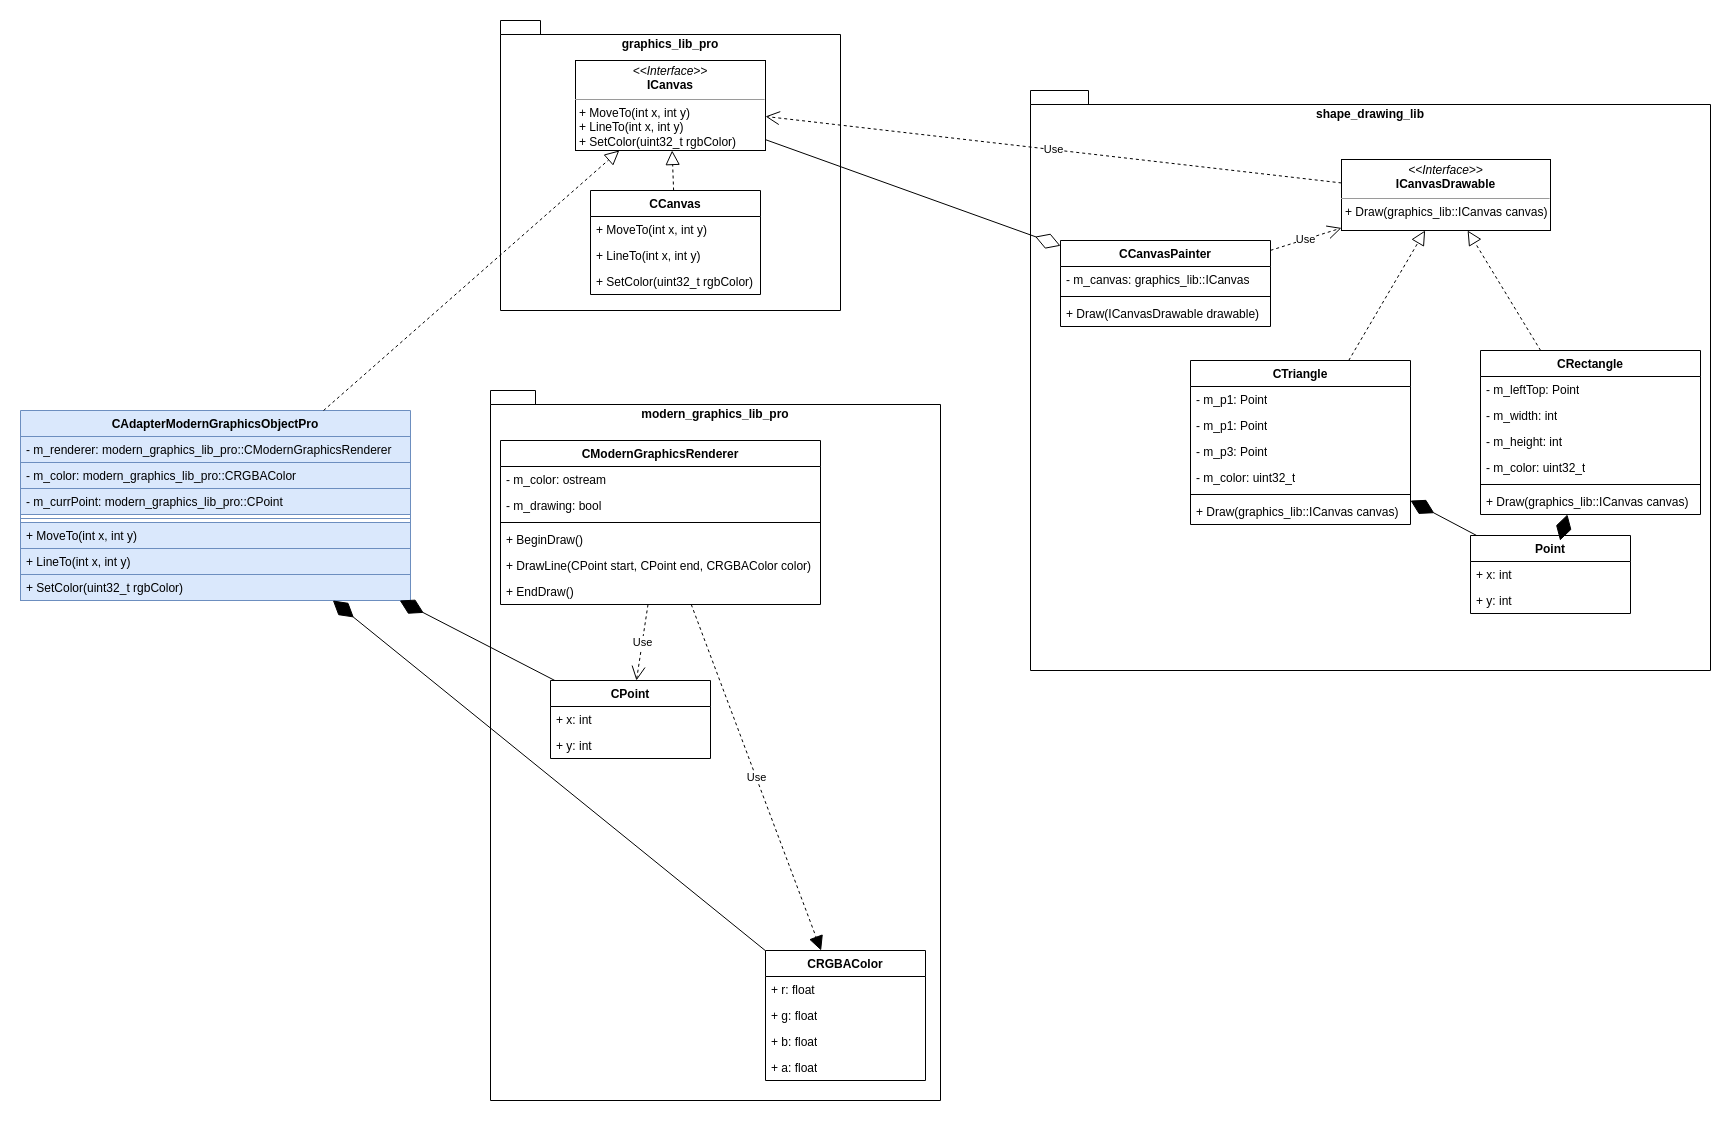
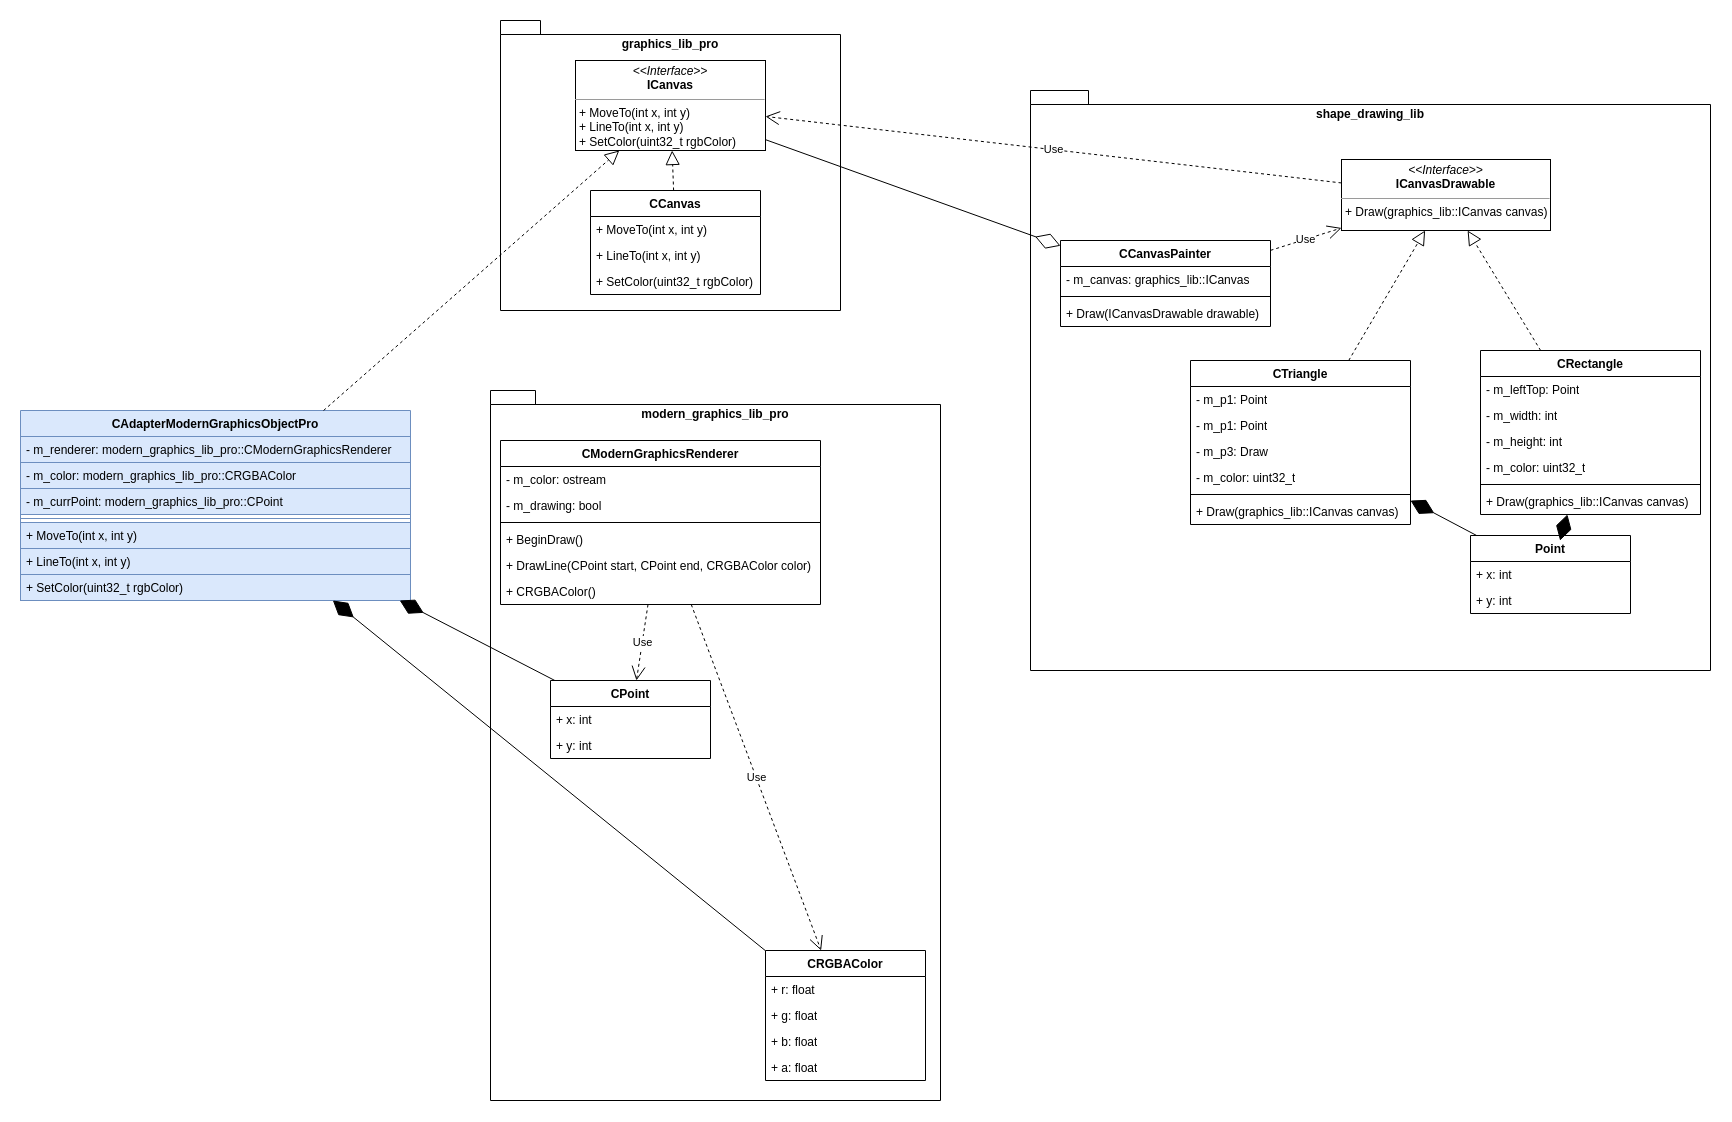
node "- m_p3: Point": label "- m_p3: Point" -> "- m_p3: Draw"
node "+ EndDraw()": label "+ EndDraw()" -> "+ CRGBAColor()"
edge "CModernGraphicsRenderer" -> "CRGBAColor": arrowhead block -> open
